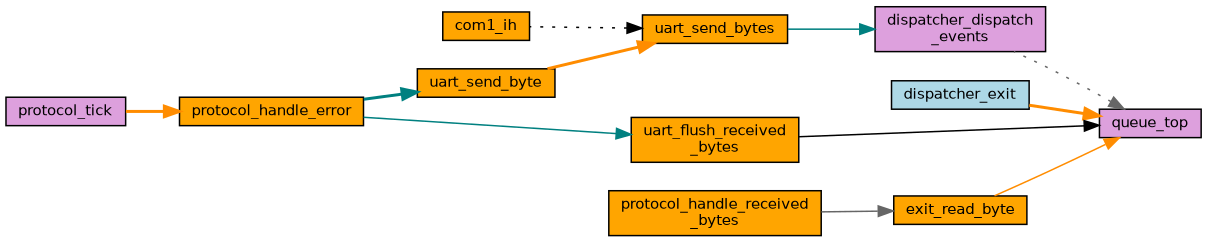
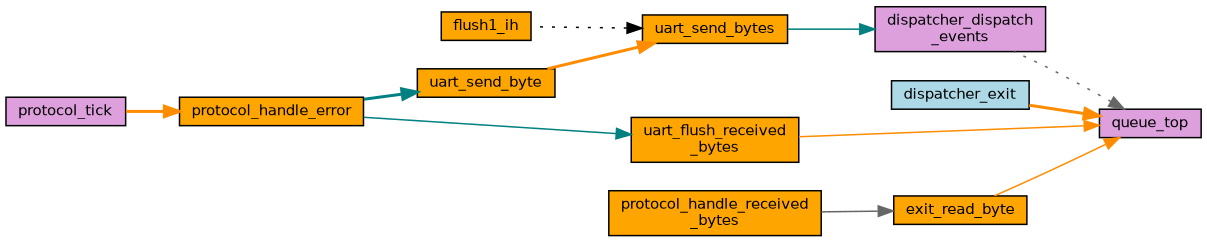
node "com1_ih": label "com1_ih" -> "flush1_ih"
edge "uart_flush_received _bytes" -> "queue_top": color black -> darkorange
